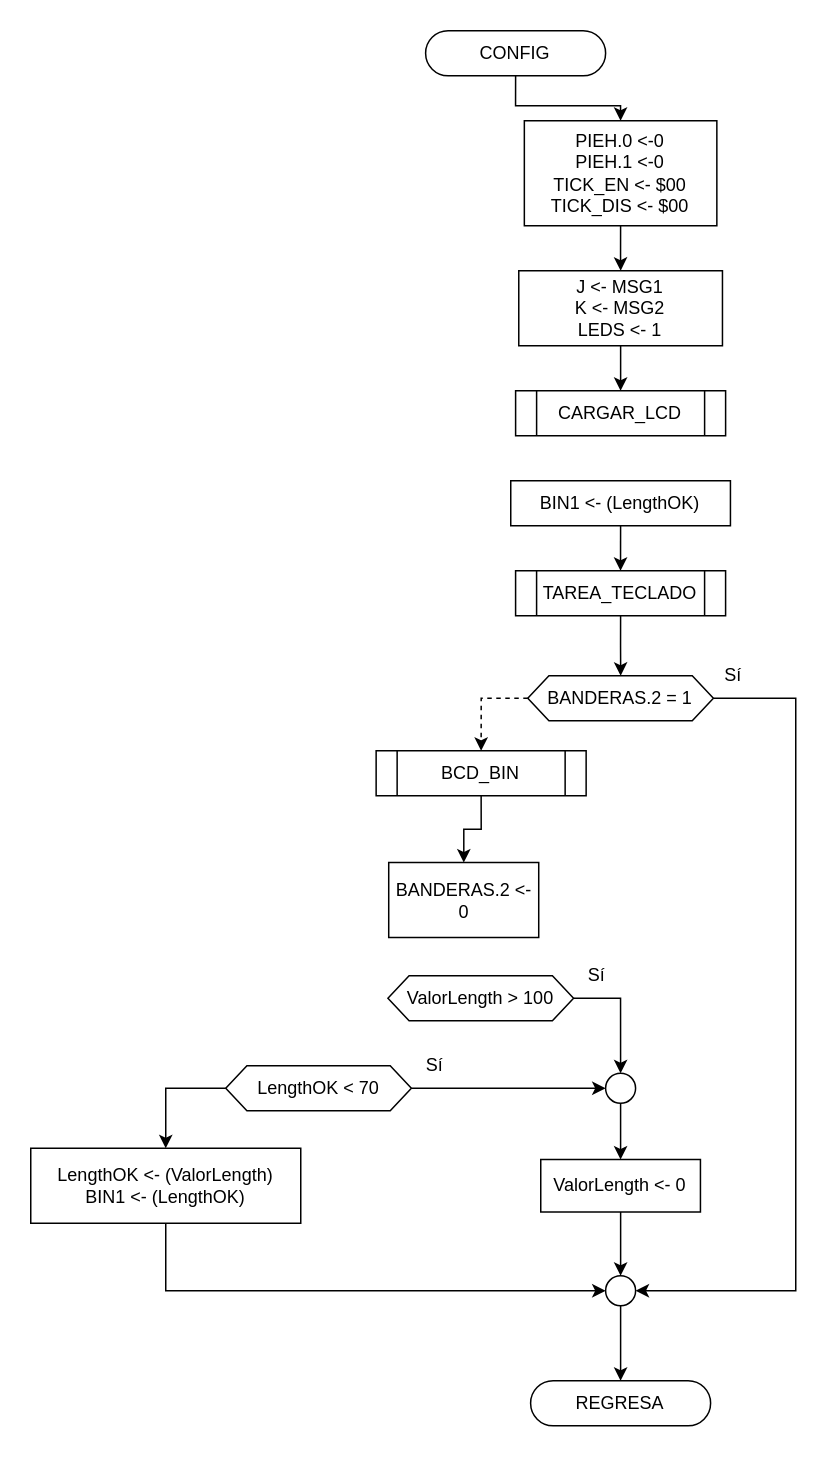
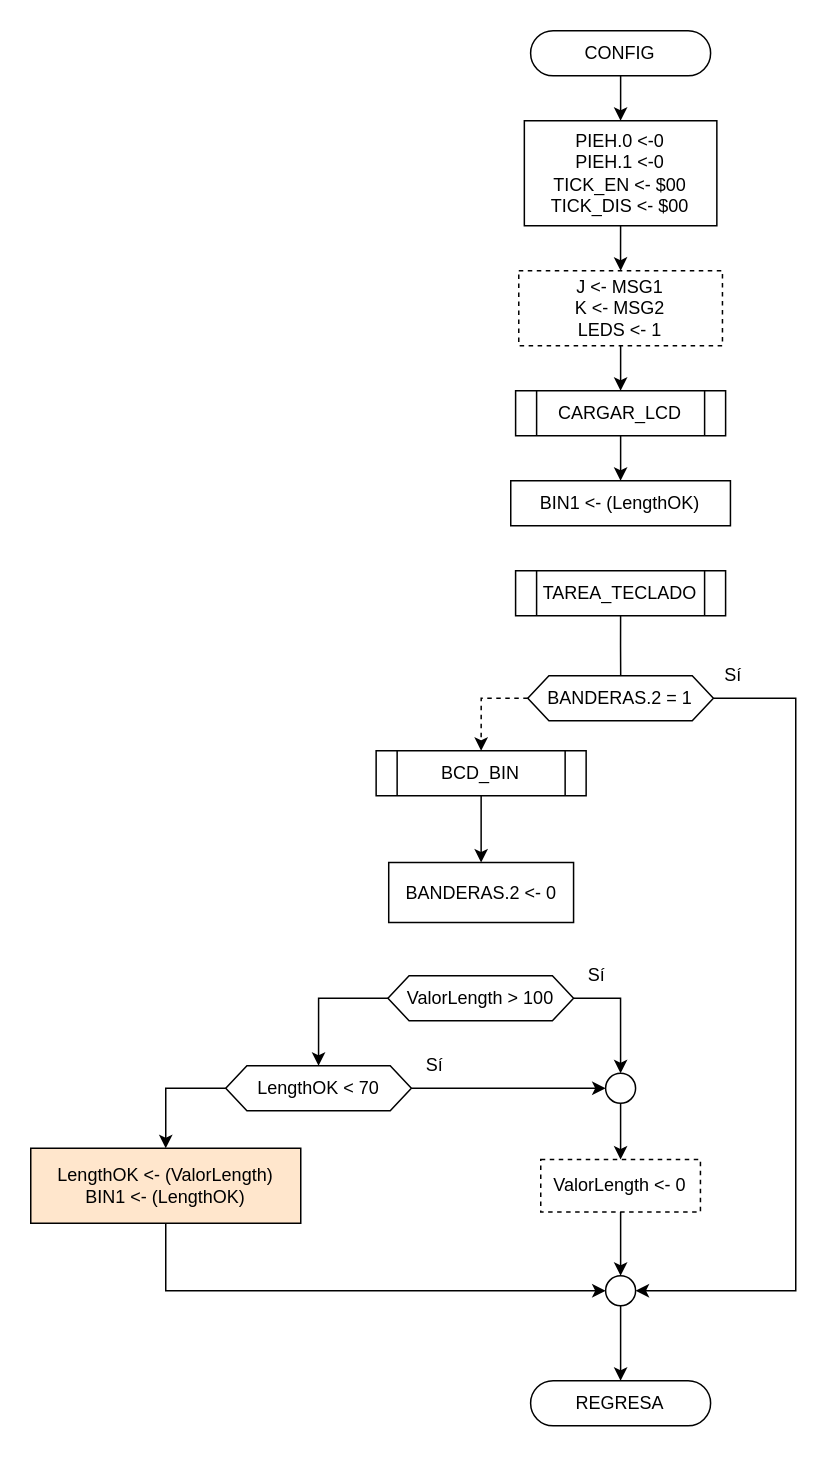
node "CONFIG": moved (516, 53) -> (621, 53)
node "J <- MSG1 K <- MSG2 LEDS <- 1": style solid -> dashed
edge "CARGAR_LCD" -> "BIN1 <- (LengthOK)": added
edge "BIN1 <- (LengthOK)" -> "TAREA_TECLADO": removed
edge "TAREA_TECLADO" -> "BANDERAS.2 = 1": arrowhead classic -> none
node "BANDERAS.2 <- 0": size 150x75 -> 185x60
edge "ValorLength > 100" -> "LengthOK < 70": added
node "LengthOK <- (ValorLength) BIN1 <- (LengthOK)": fillcolor #ffffff -> #ffe6cc
node "ValorLength <- 0": style solid -> dashed
